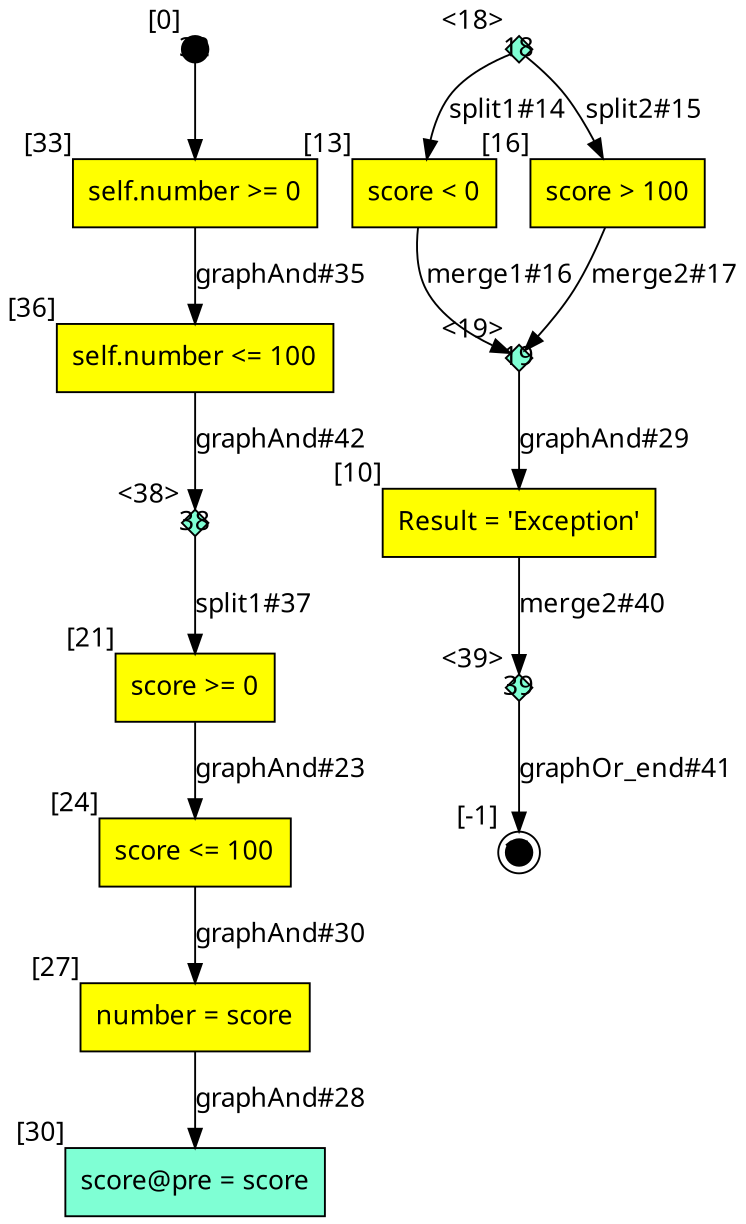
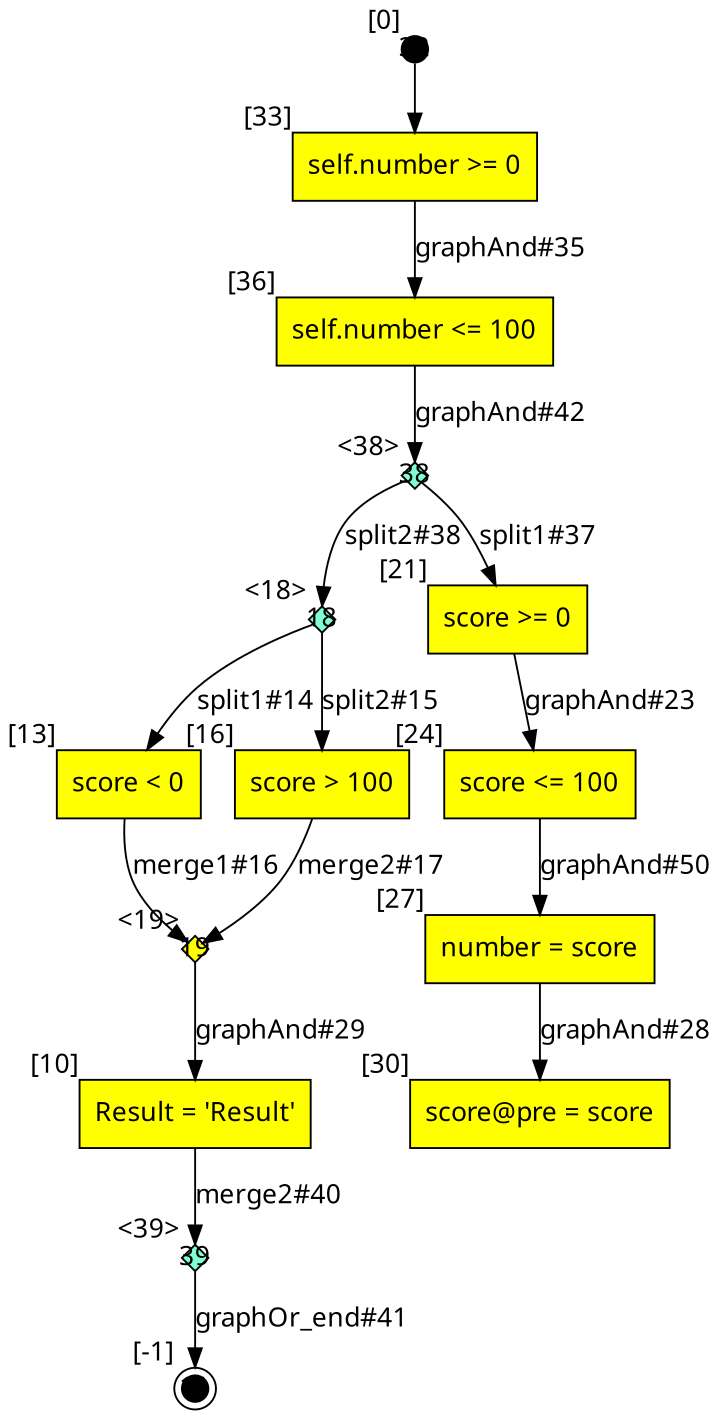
node "19 <19>": fillcolor aquamarine -> yellow
edge "38 <38>" -> "18 <18>": added, label "split2#38"
node "Result = 'Exception' [10]": label "Result = 'Exception' [10]" -> "Result = 'Result' [10]"
edge "score <= 100 [24]" -> "number = score [27]": label "graphAnd#30" -> "graphAnd#50"
node "score@pre = score [30]": fillcolor aquamarine -> yellow
